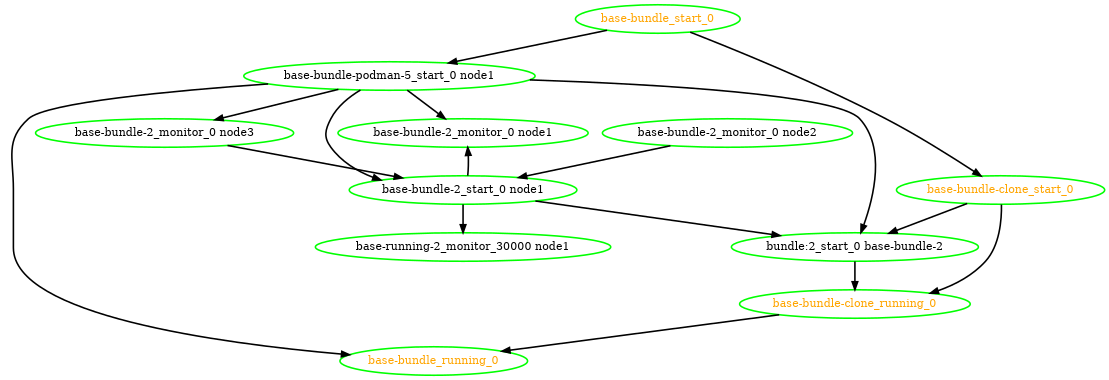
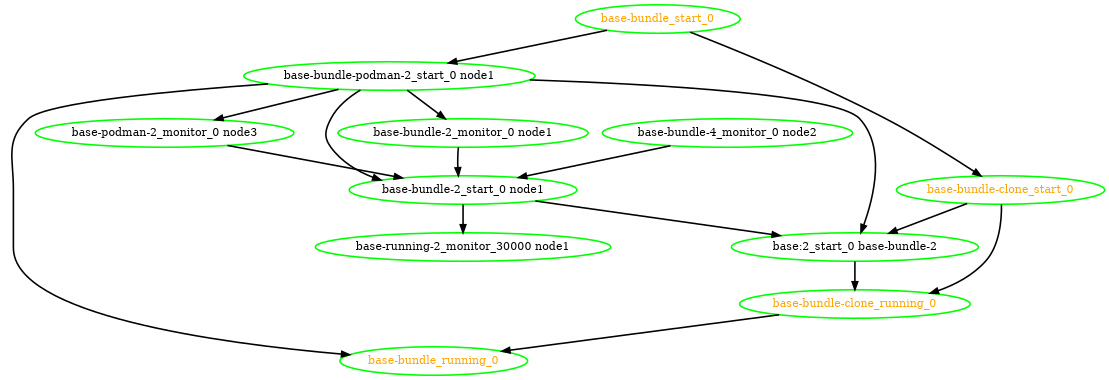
node "base-bundle-podman-5_start_0 node1": label "base-bundle-podman-5_start_0 node1" -> "base-bundle-podman-2_start_0 node1"
node "base-bundle-2_monitor_0 node3": label "base-bundle-2_monitor_0 node3" -> "base-podman-2_monitor_0 node3"
node "base-bundle-2_monitor_0 node2": label "base-bundle-2_monitor_0 node2" -> "base-bundle-4_monitor_0 node2"
edge "base-bundle-2_start_0 node1" -> "base-bundle-2_monitor_0 node1": reversed
node "bundle:2_start_0 base-bundle-2": label "bundle:2_start_0 base-bundle-2" -> "base:2_start_0 base-bundle-2"
